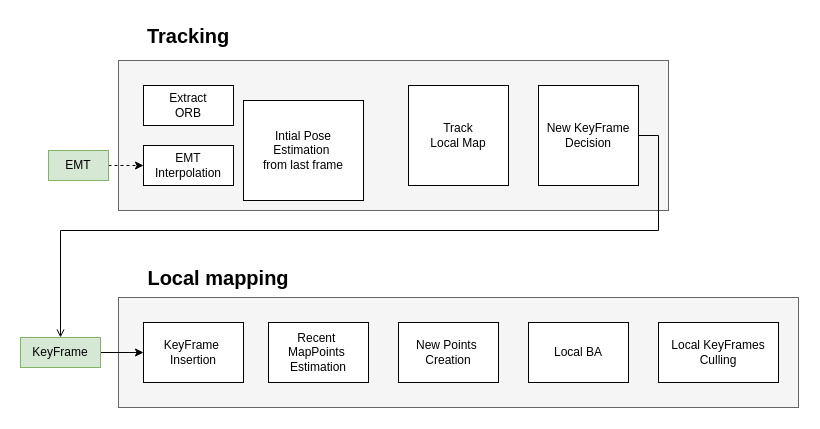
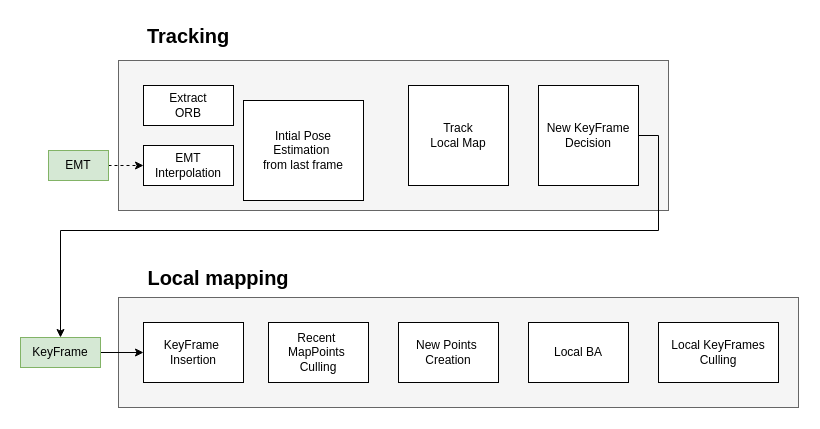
edge "New KeyFrame Decision" -> "KeyFrame": arrowhead open -> classic
node "Recent MapPoints Estimation": label "Recent MapPoints Estimation" -> "Recent MapPoints Culling"
